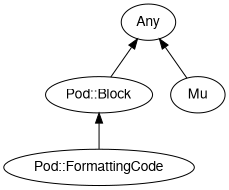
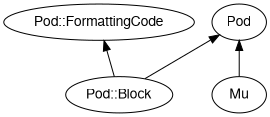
node "Any": label "Any" -> "Pod"
edge "Pod::FormattingCode" -> "Pod::Block": reversed
